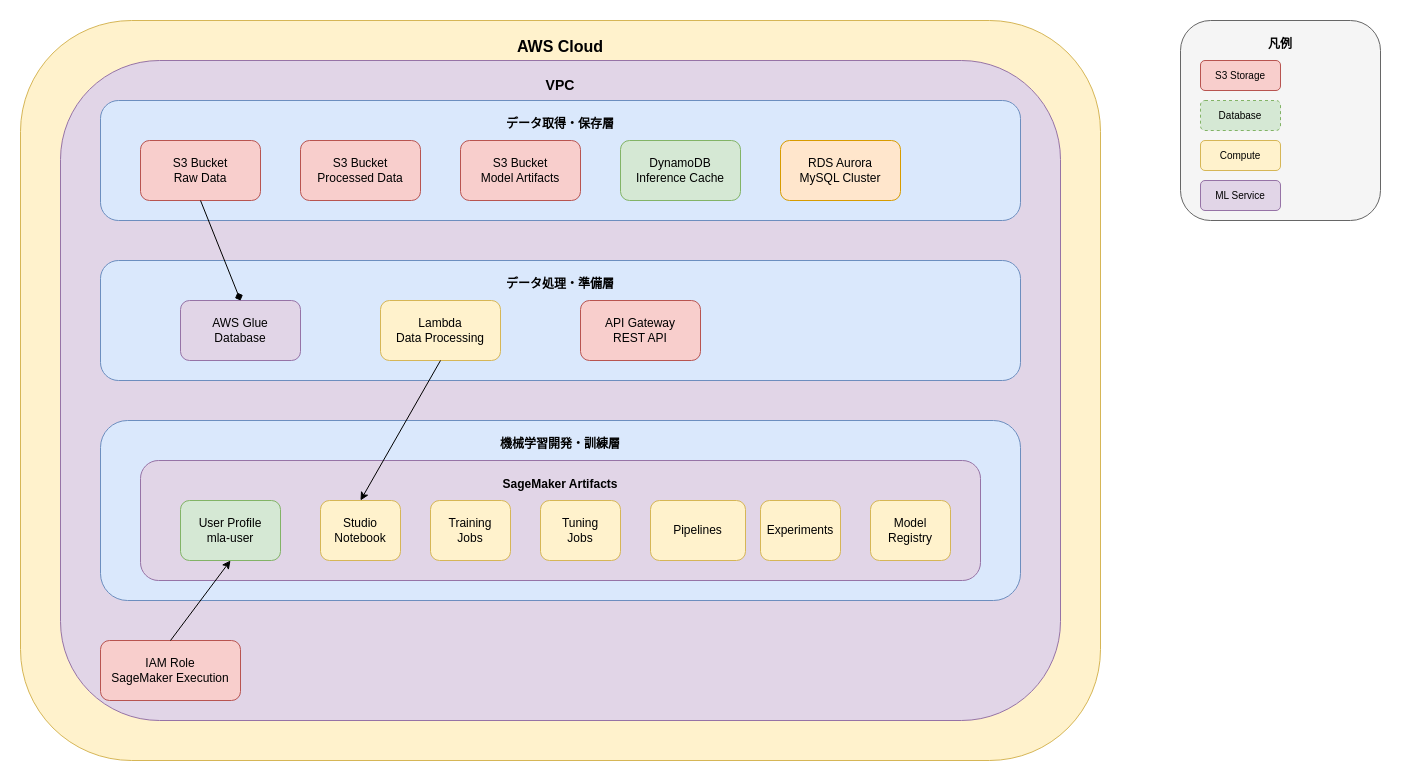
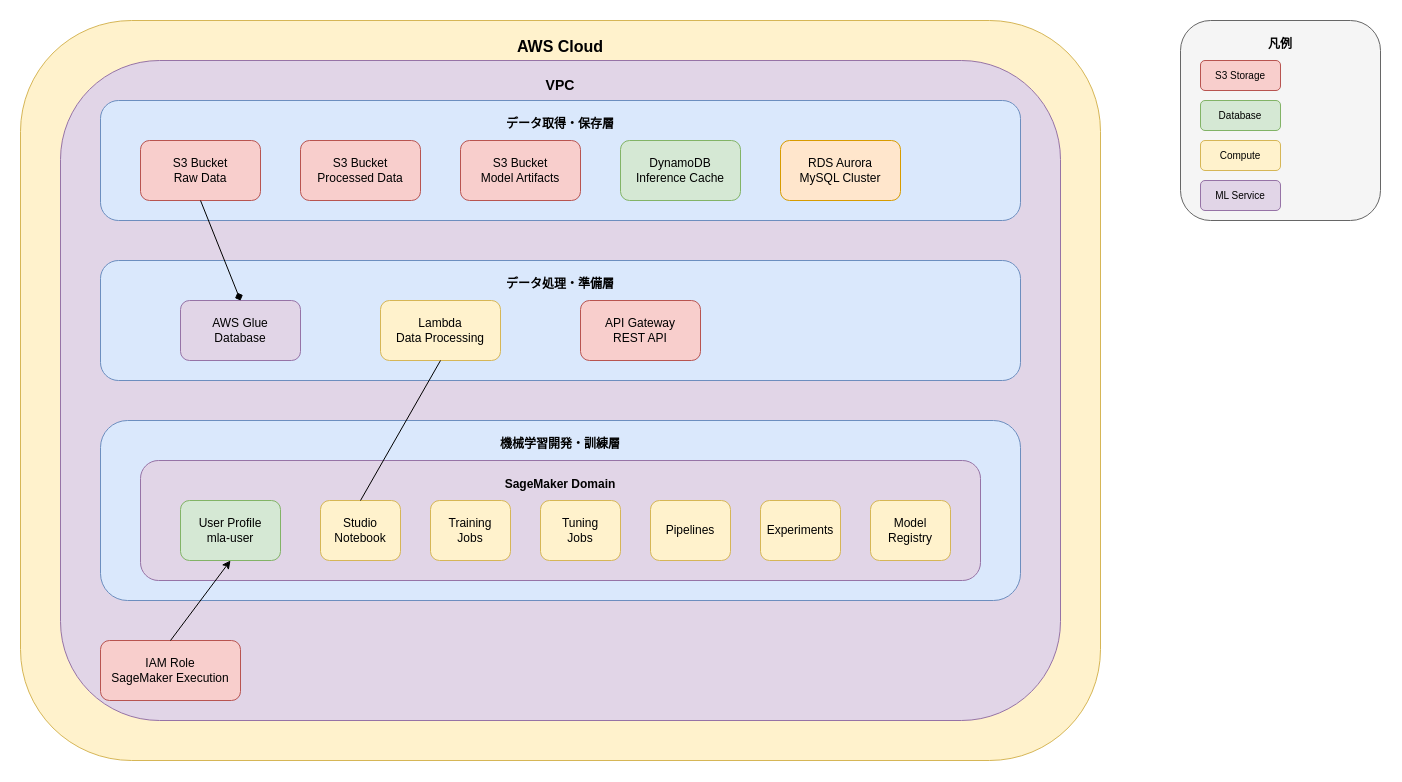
node "Database": style dashed -> solid
node "SageMaker Artifacts": label "SageMaker Artifacts" -> "SageMaker Domain"
edge "Lambda Data Processing" -> "Studio Notebook": arrowhead classic -> none
node "Pipelines": size 95x60 -> 80x60
